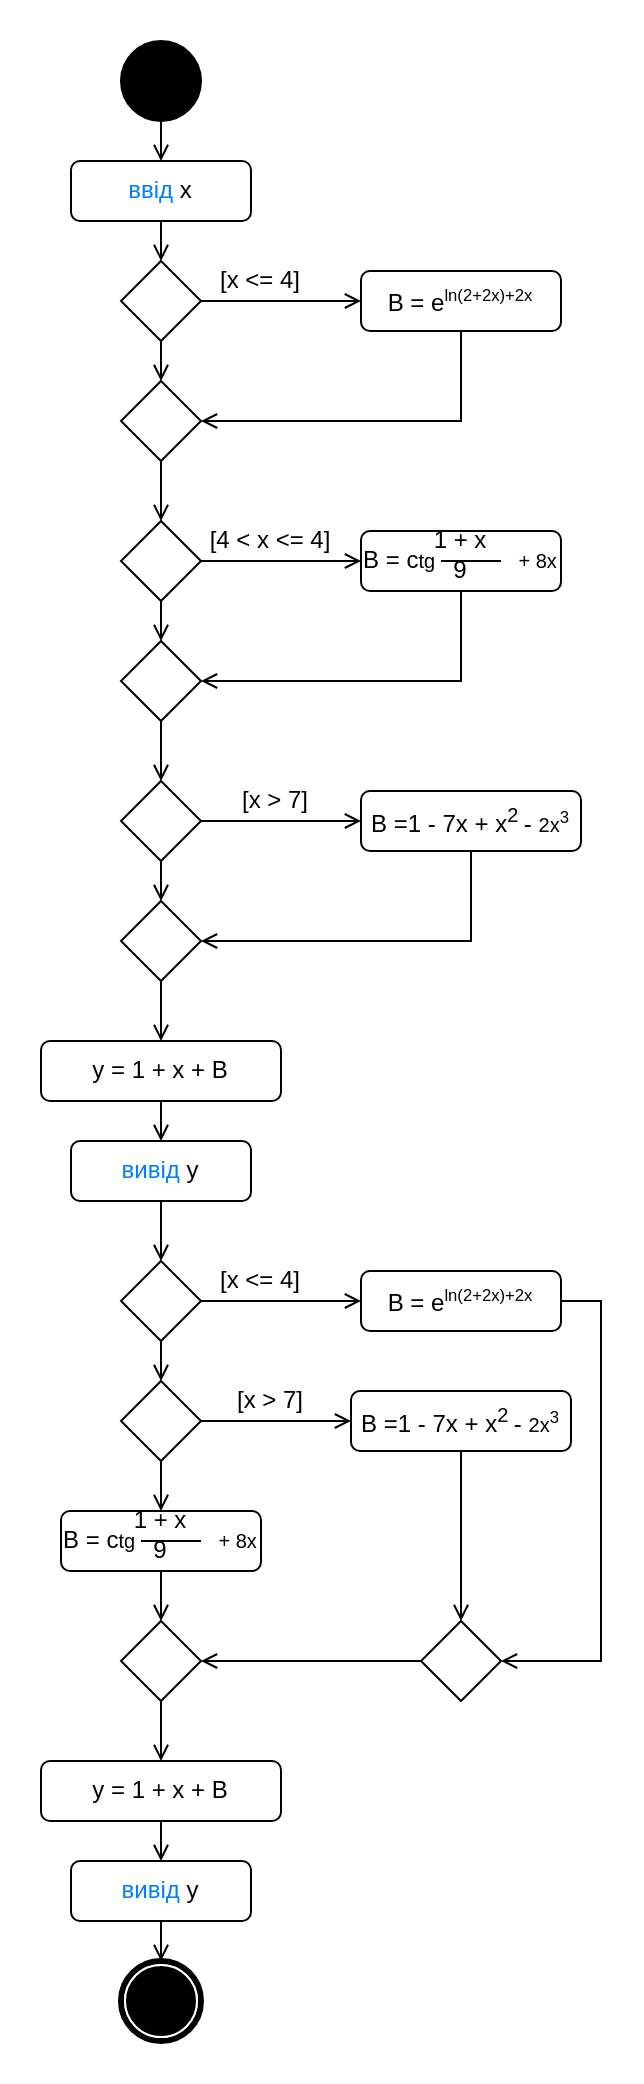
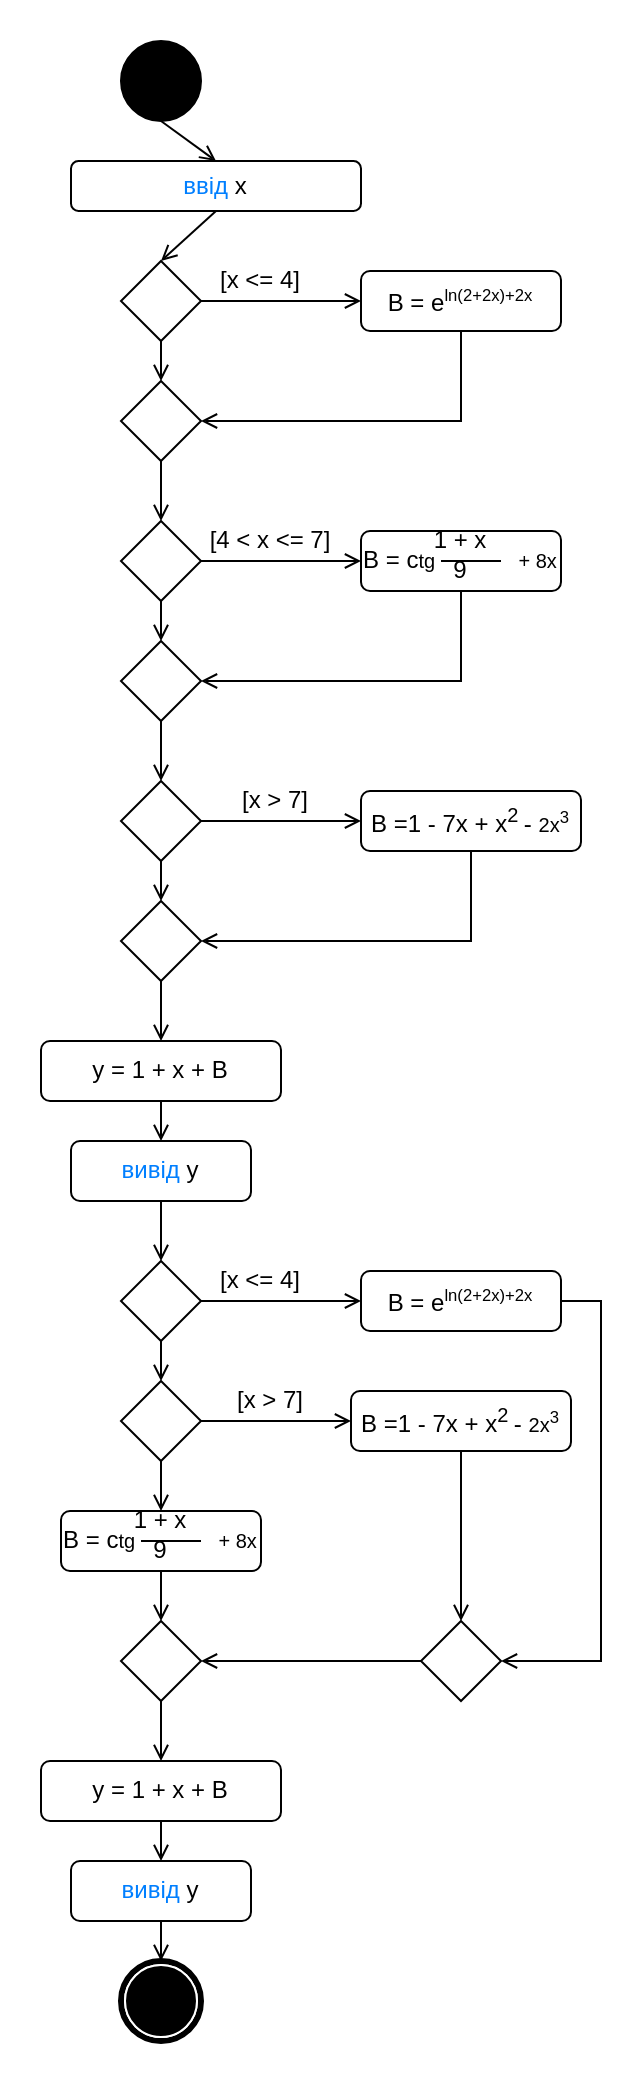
node "ввід x": size 180x60 -> 290x50
node "[4 < x <= 4]": label "[4 < x <= 4]" -> "[4 < x <= 7]"
